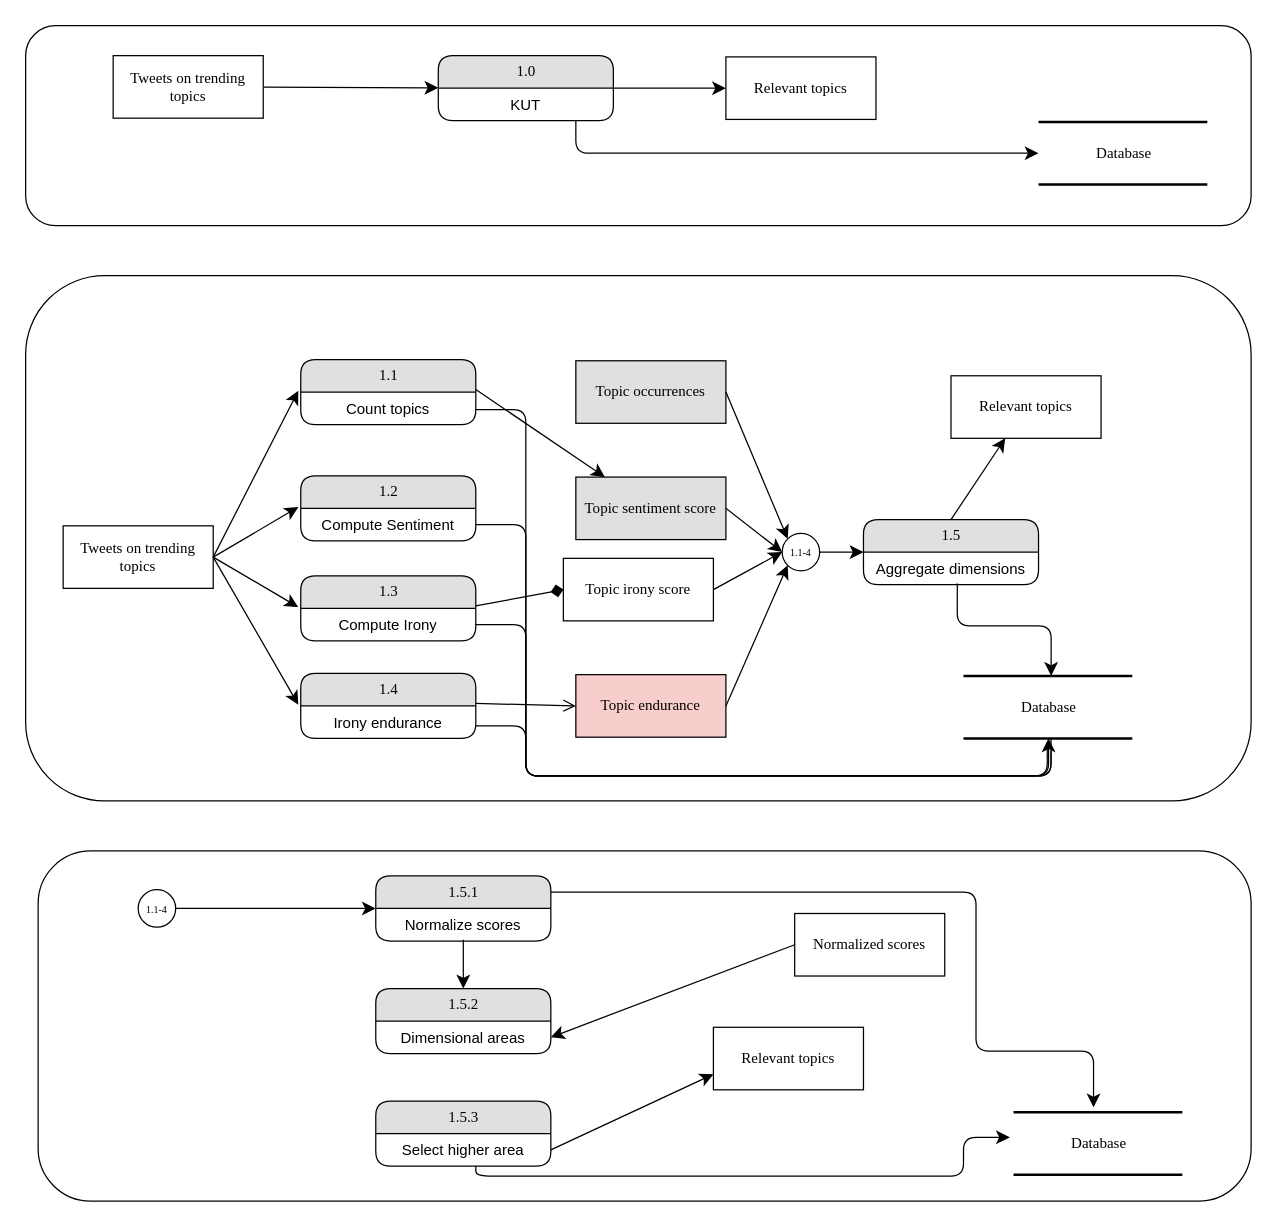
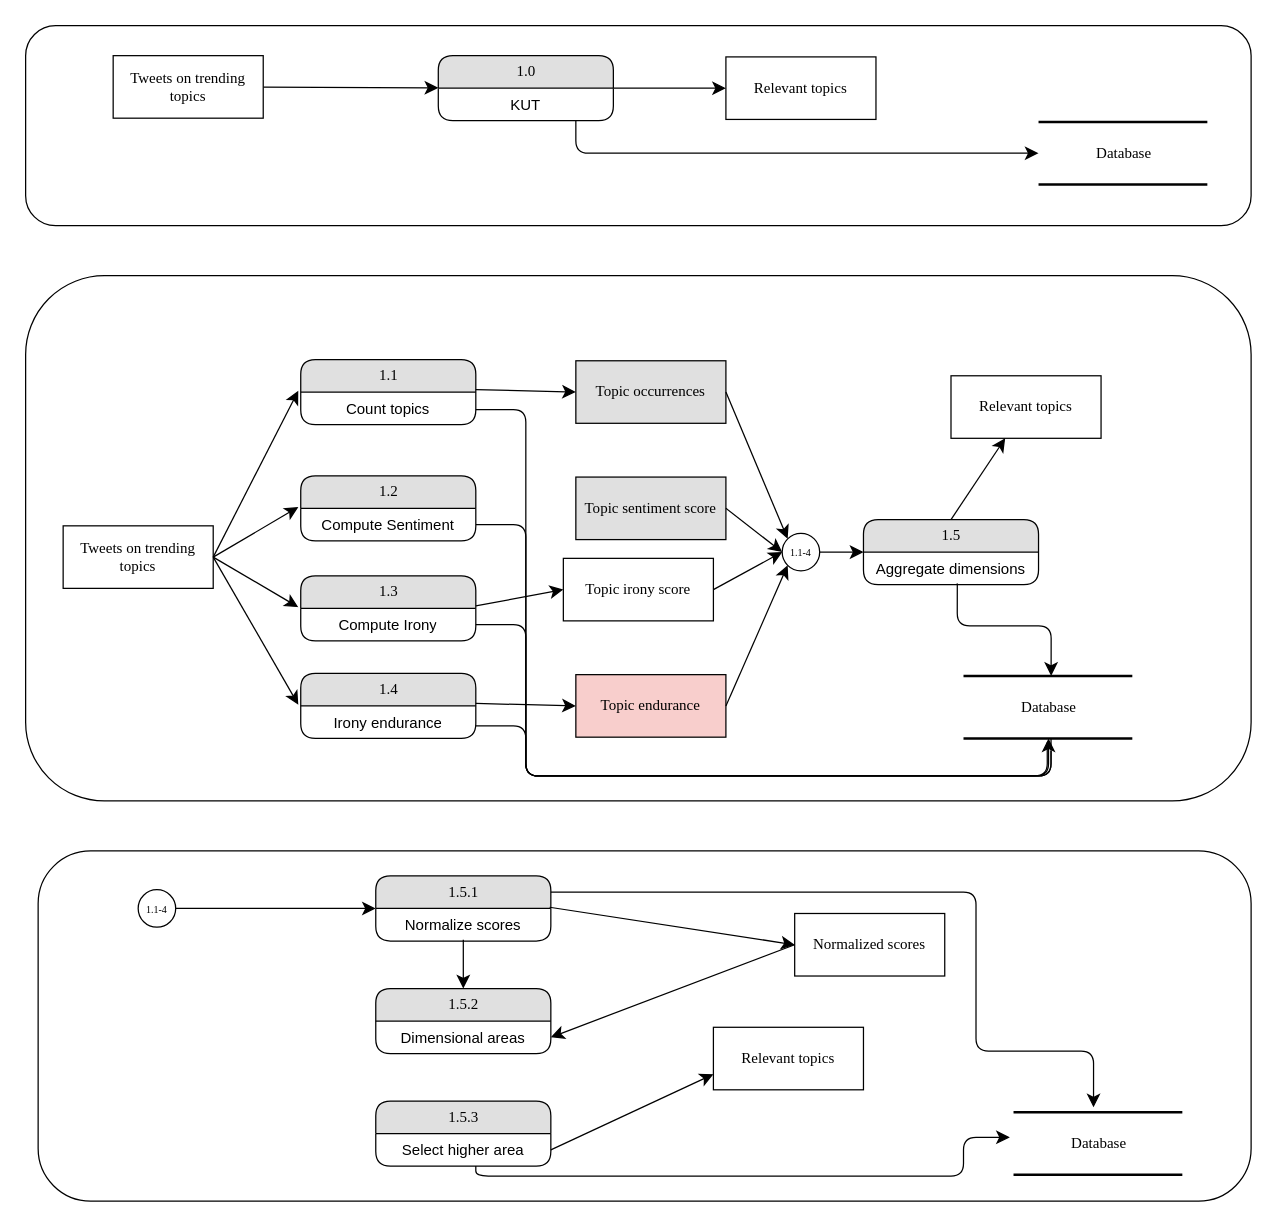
edge "Count topics" -> "Topic sentiment score": now "Count topics" -> "Topic occurrences"
edge "Compute Irony" -> "Topic irony score": arrowhead diamond -> classic
edge "Irony endurance" -> "Topic endurance": arrowhead open -> classic
edge "Normalize scores" -> "Normalized scores": added
